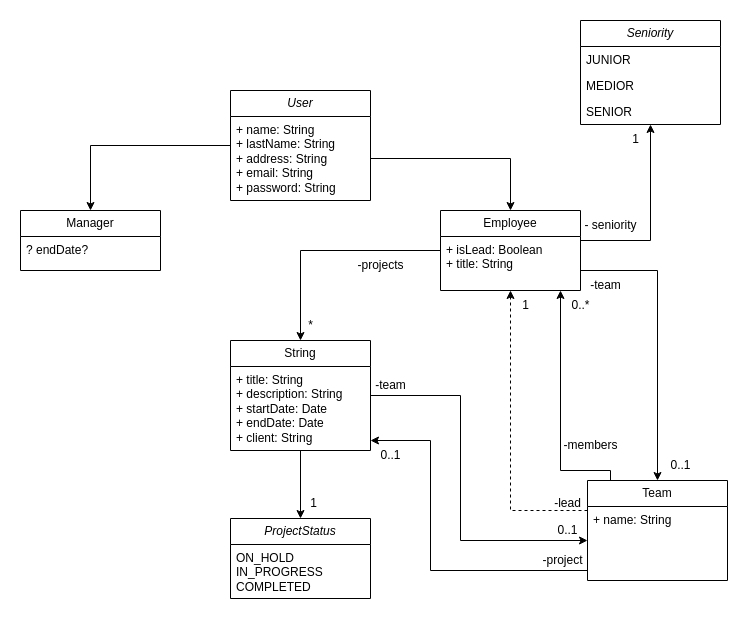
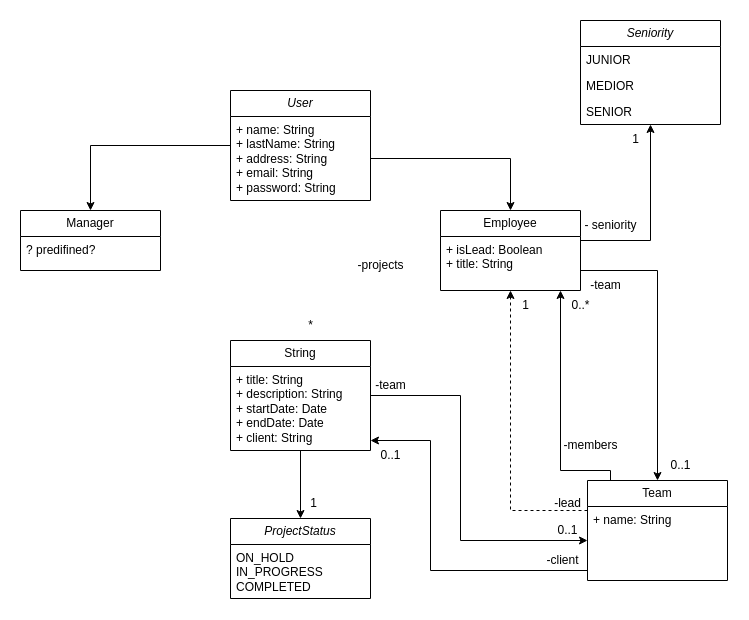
node "? endDate?": label "? endDate?" -> "? predifined?"
edge "Employee" -> "String": removed
node "-project": label "-project" -> "-client"
